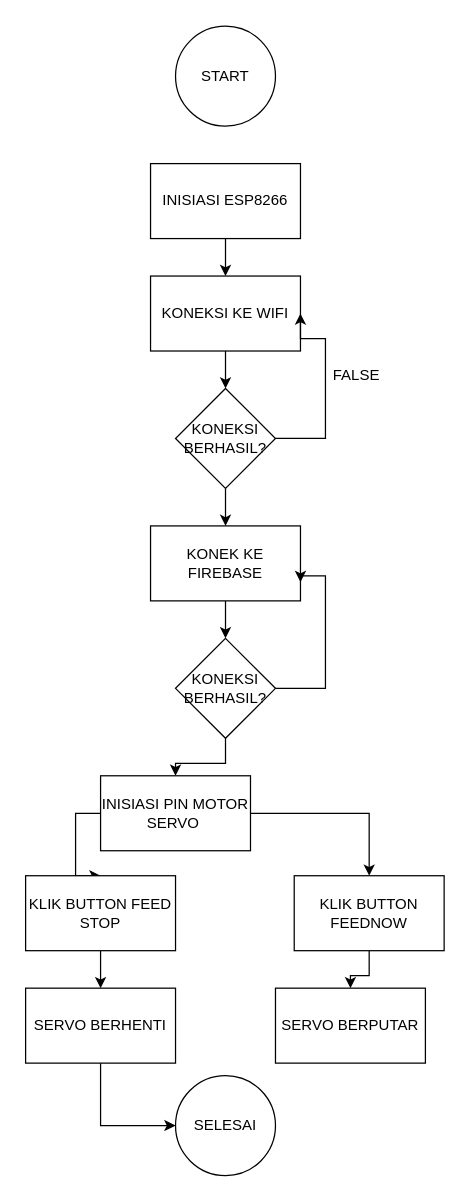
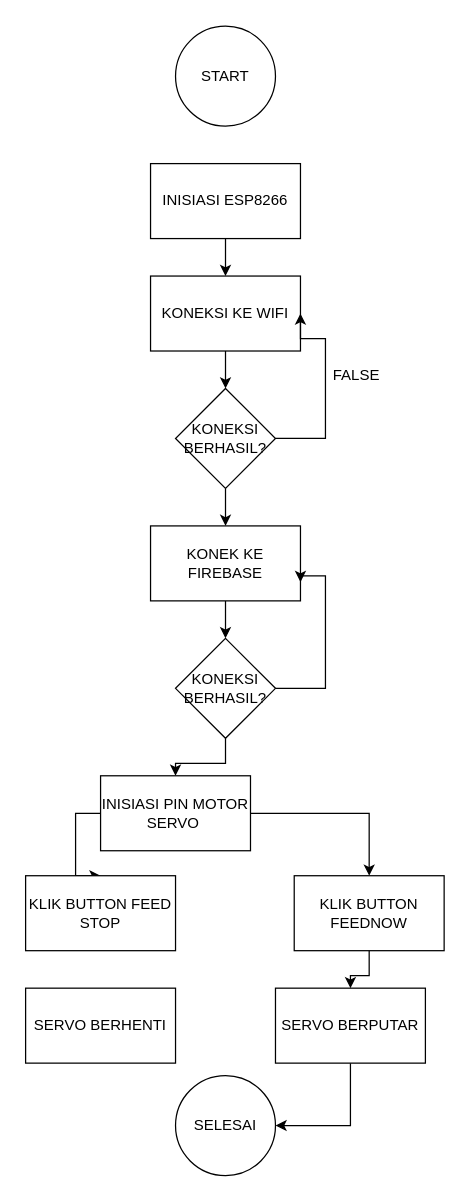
edge "KLIK BUTTON FEED STOP" -> "SERVO BERHENTI": removed
edge "SERVO BERHENTI" -> "SELESAI": removed
edge "SERVO BERPUTAR" -> "SELESAI": added
